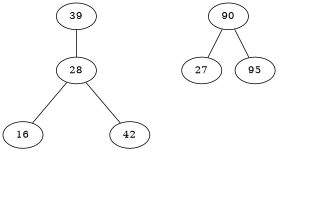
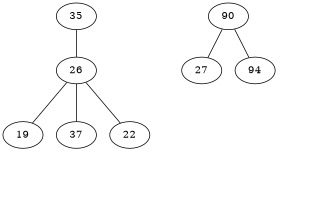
node "39": label "39" -> "35"
node "28": label "28" -> "26"
node "95": label "95" -> "94"
node "16": label "16" -> "19"
node "37": added
node "42": label "42" -> "22"
